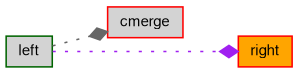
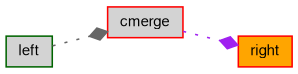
edge "left" -> "right": now "cmerge" -> "right"
